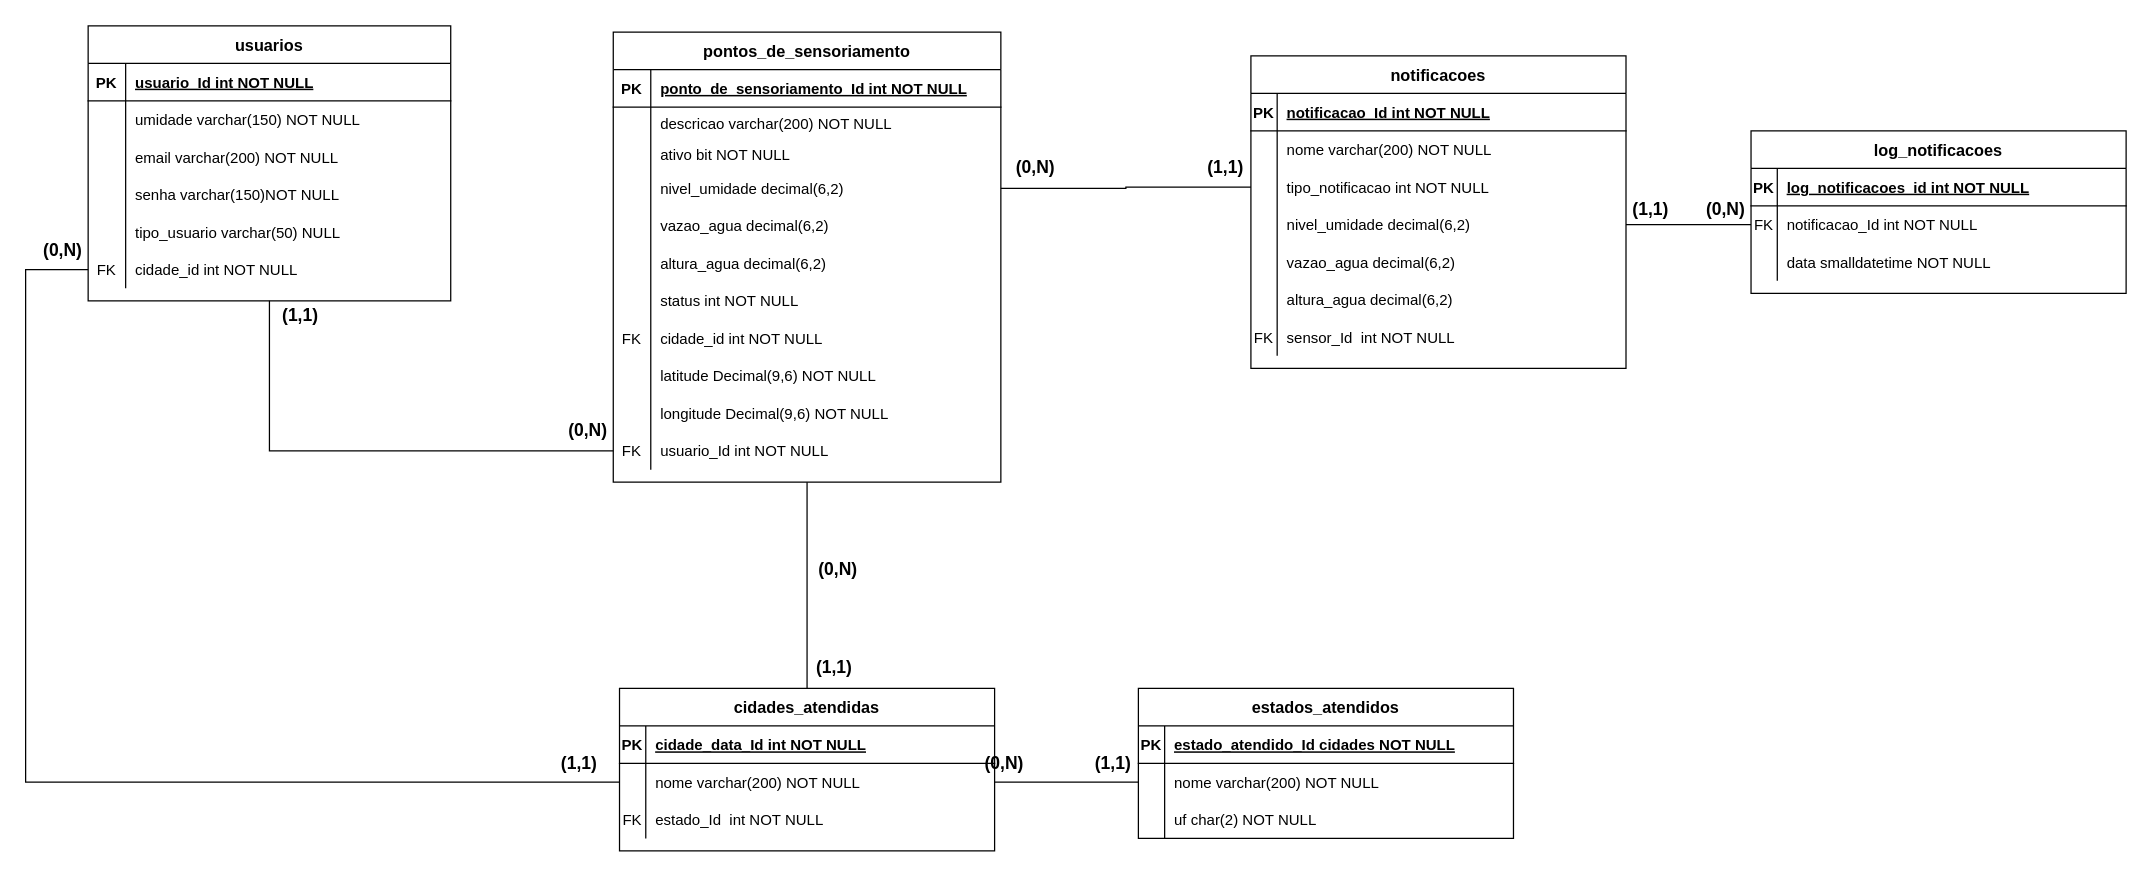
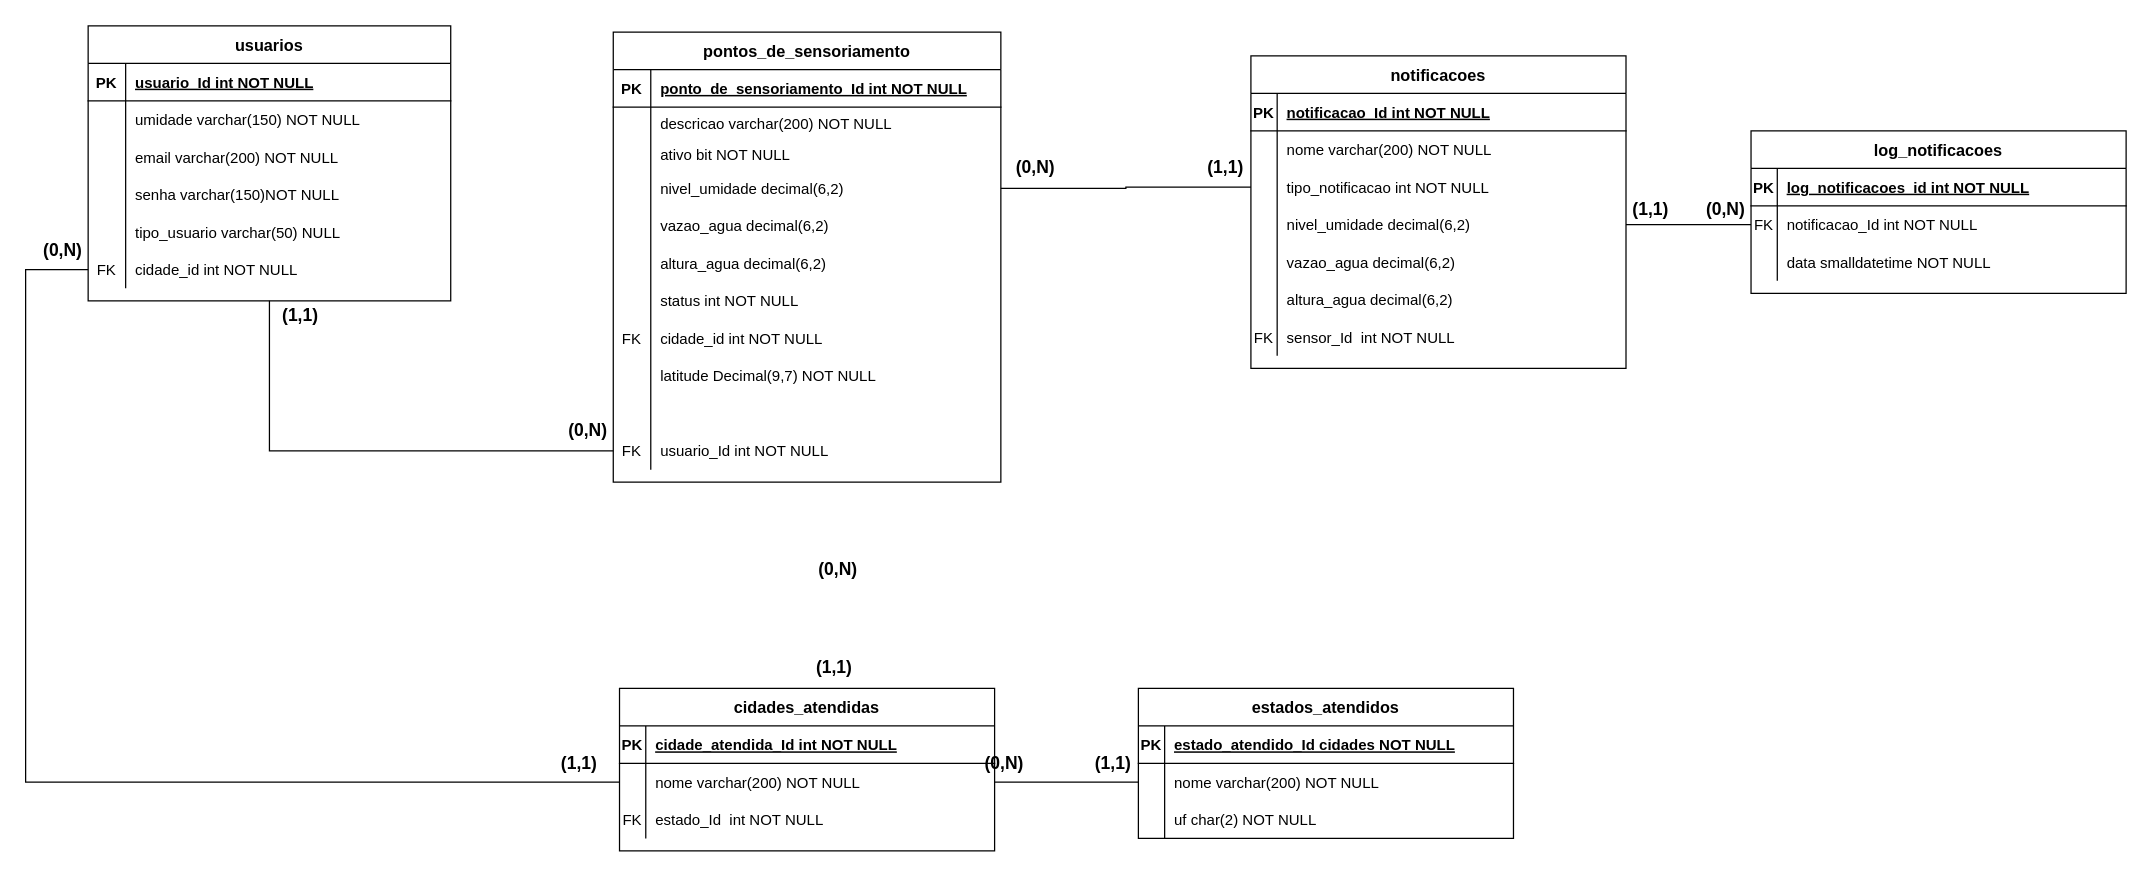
node "latitude Decimal(9,6) NOT NULL": label "latitude Decimal(9,6) NOT NULL" -> "latitude Decimal(9,7) NOT NULL"
node "longitude Decimal(9,6) NOT NULL": removed
edge "pontos_de_sensoriamento" -- "cidades_atendidas": removed
node "cidade_data_Id int NOT NULL": label "cidade_data_Id int NOT NULL" -> "cidade_atendida_Id int NOT NULL"
